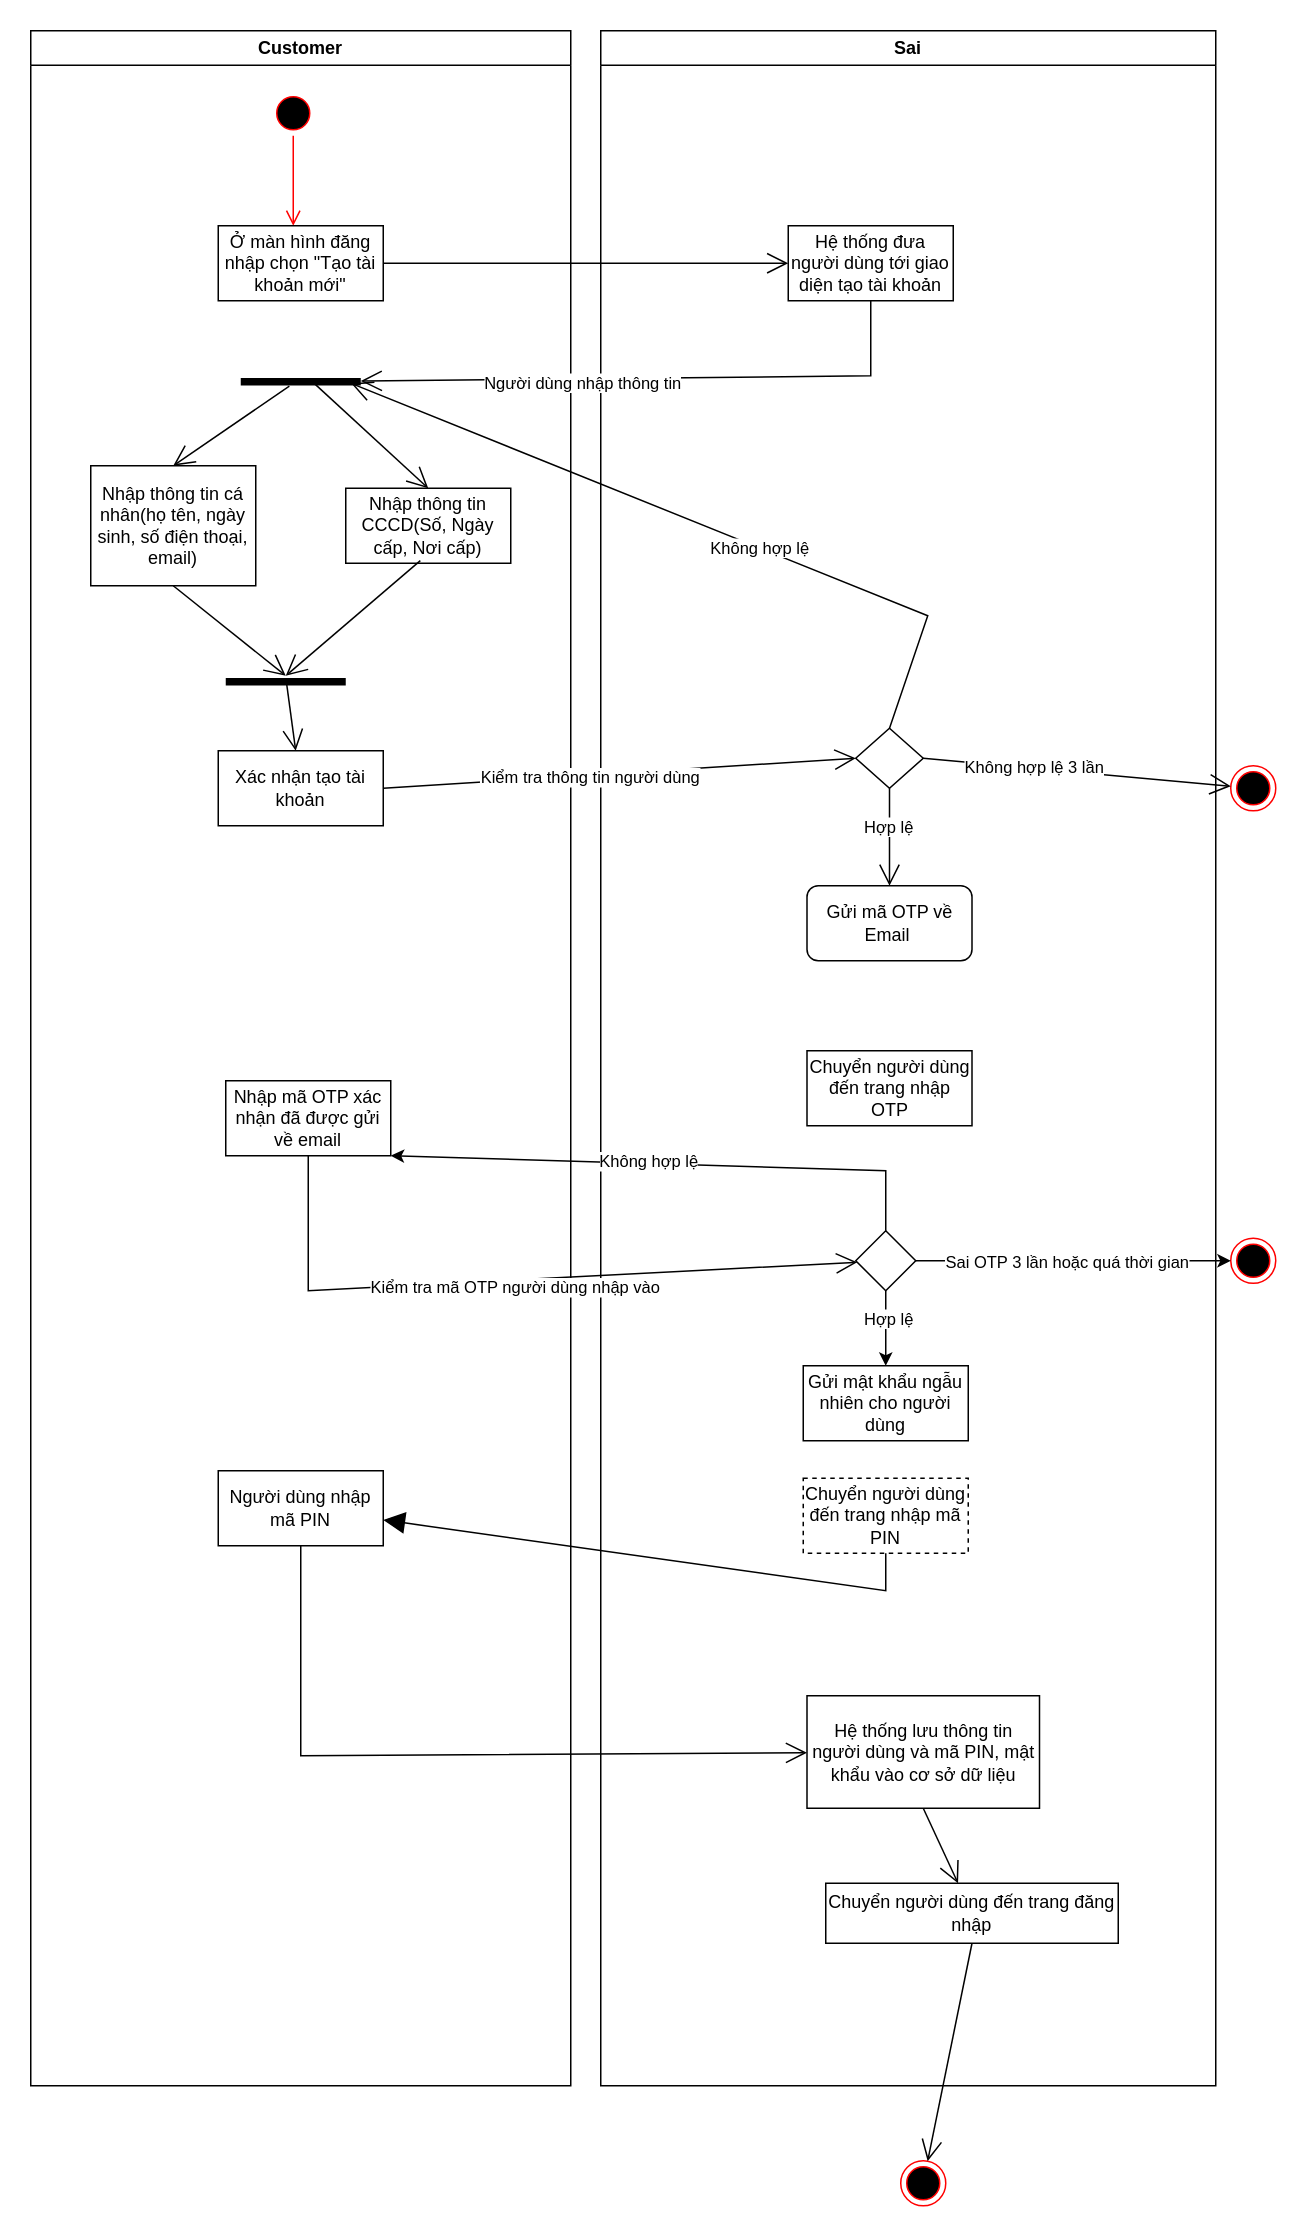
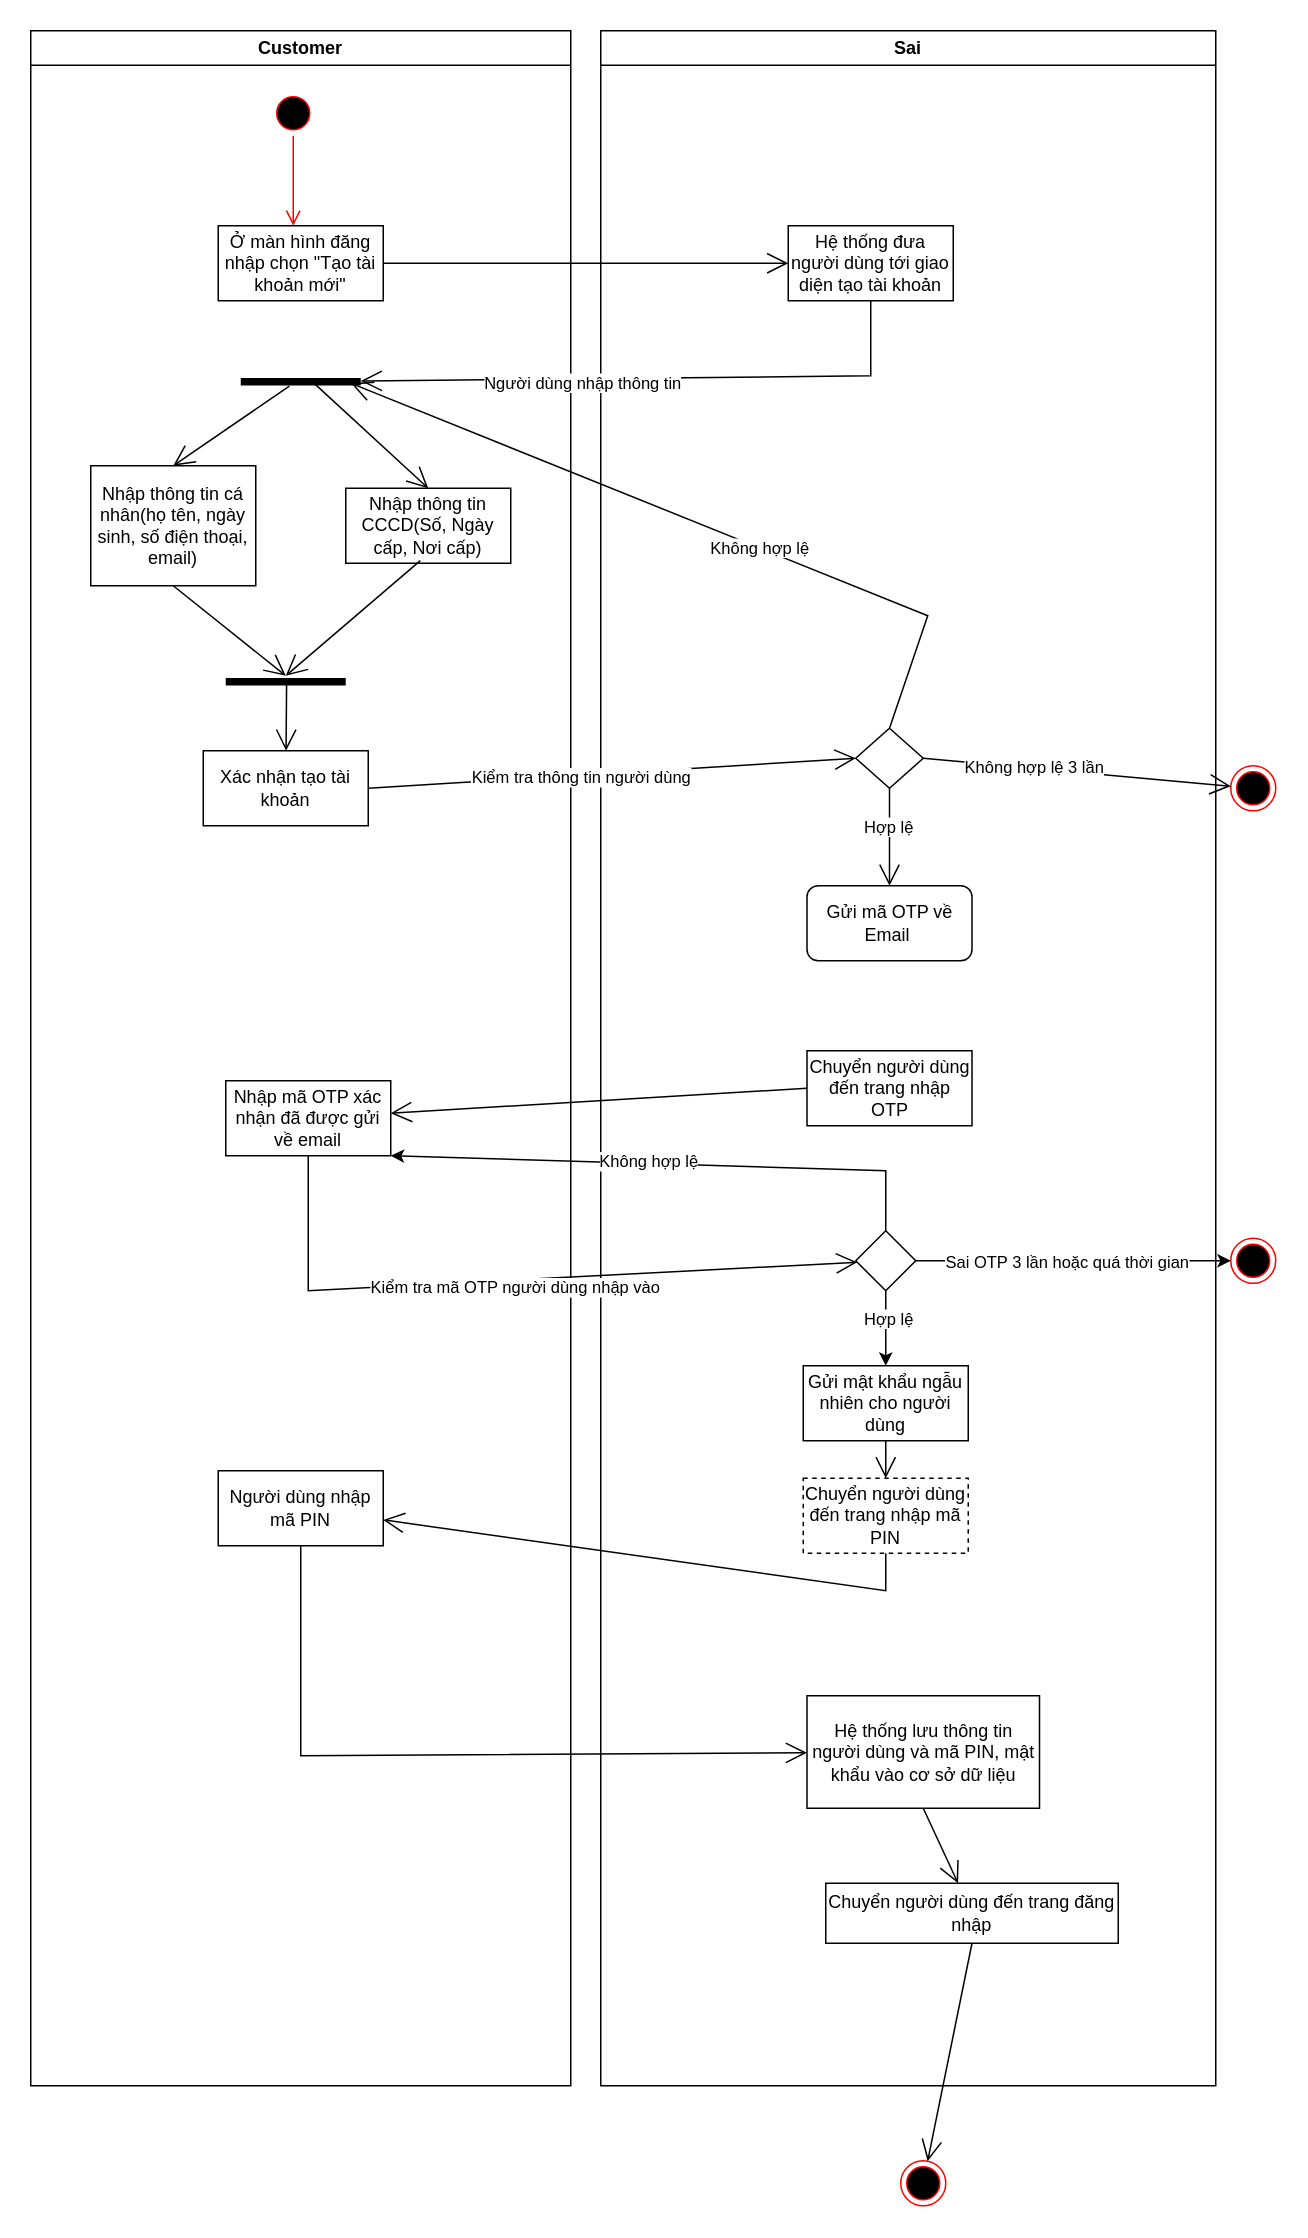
node "Xác nhận tạo tài khoản": moved (301, 788) -> (286, 788)
edge "Chuyển người dùng đến trang nhập OTP" -> "Nhập mã OTP xác nhận đã được gửi về email": added
edge "Gửi mật khẩu ngẫu nhiên cho người dùng" -> "Chuyển người dùng đến trang nhập mã PIN": added
edge "Chuyển người dùng đến trang nhập mã PIN" -> "Người dùng nhập mã PIN": arrowhead block -> open
